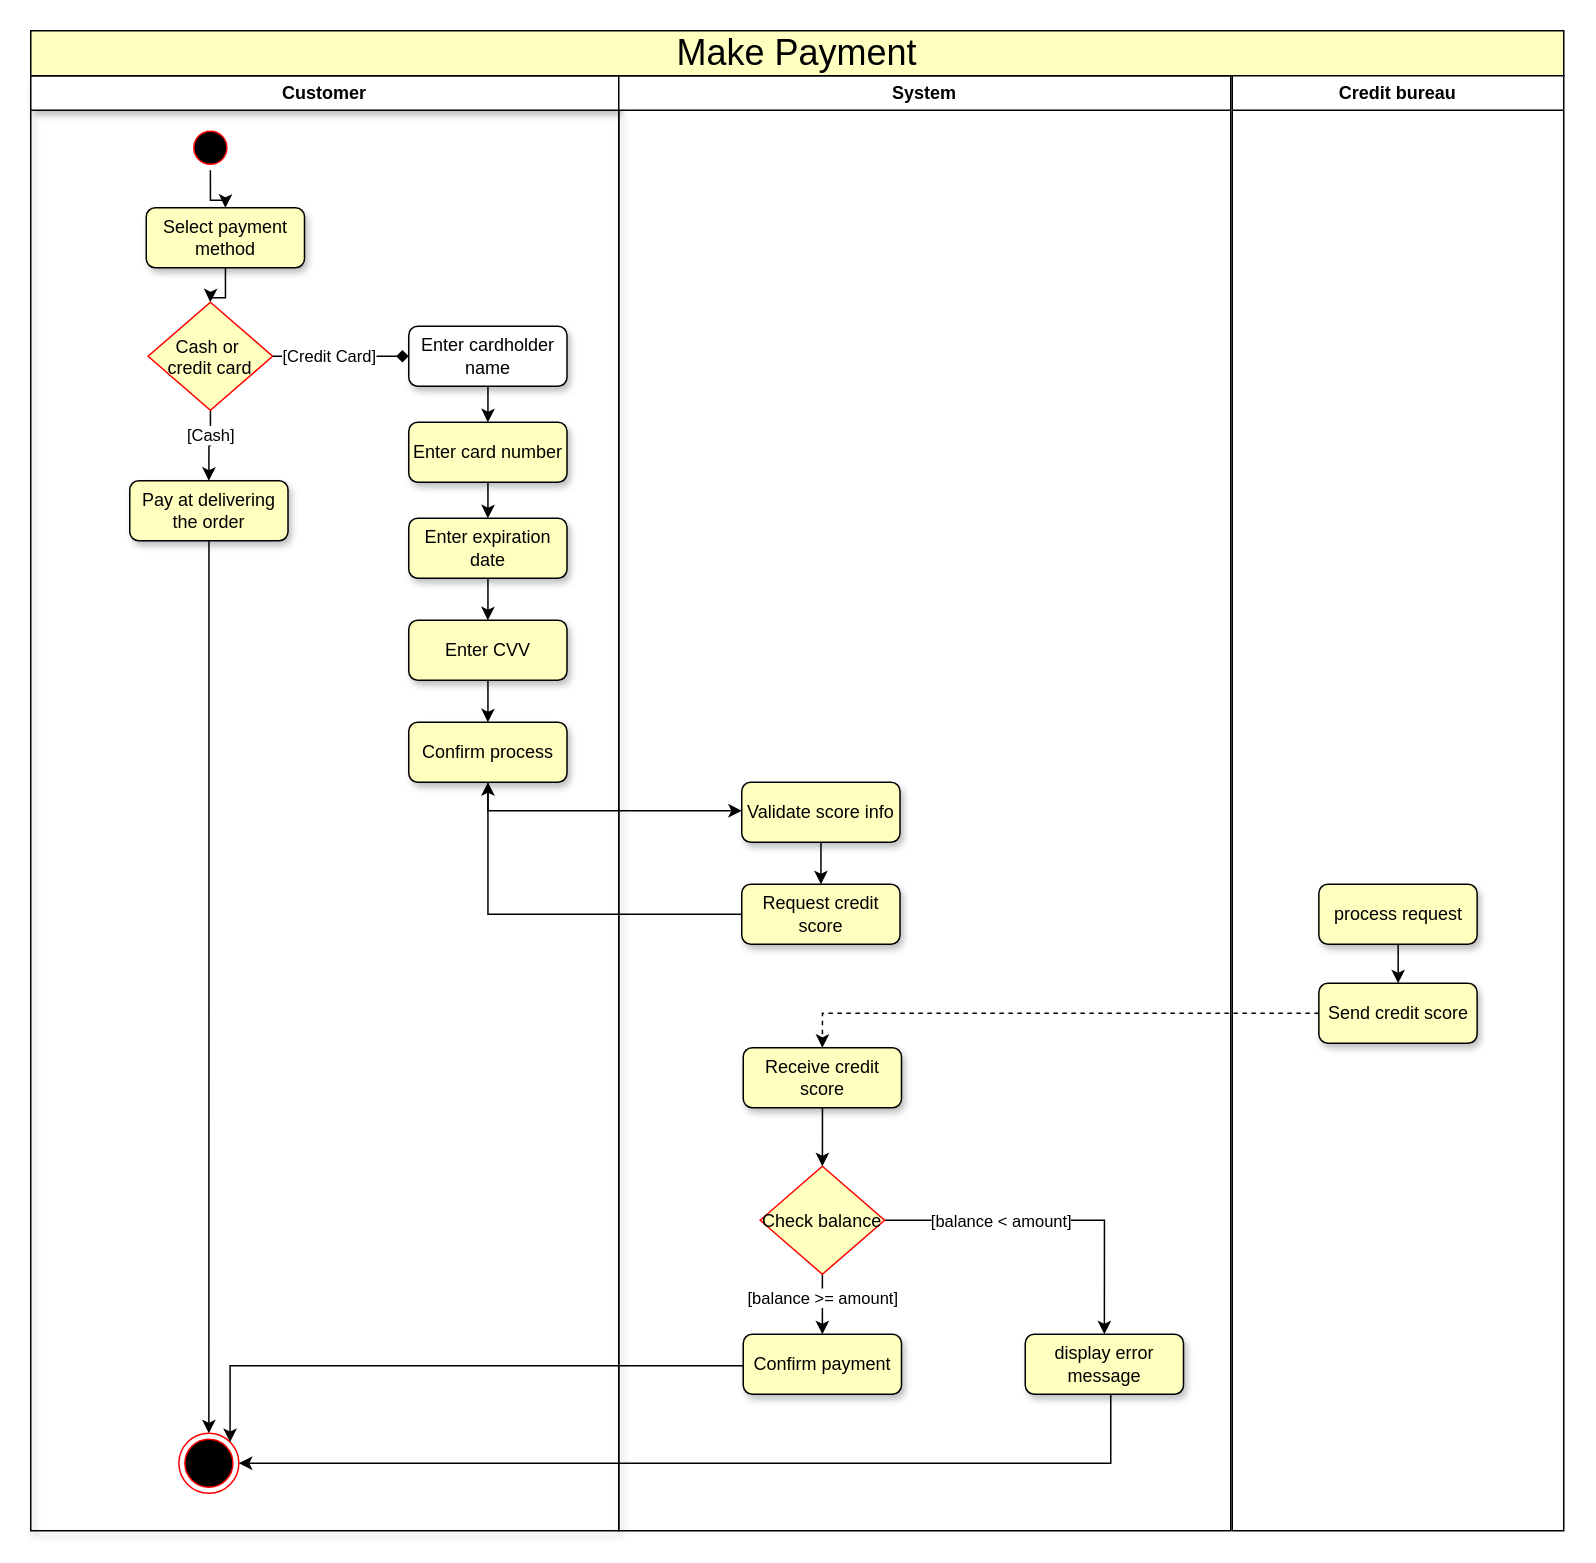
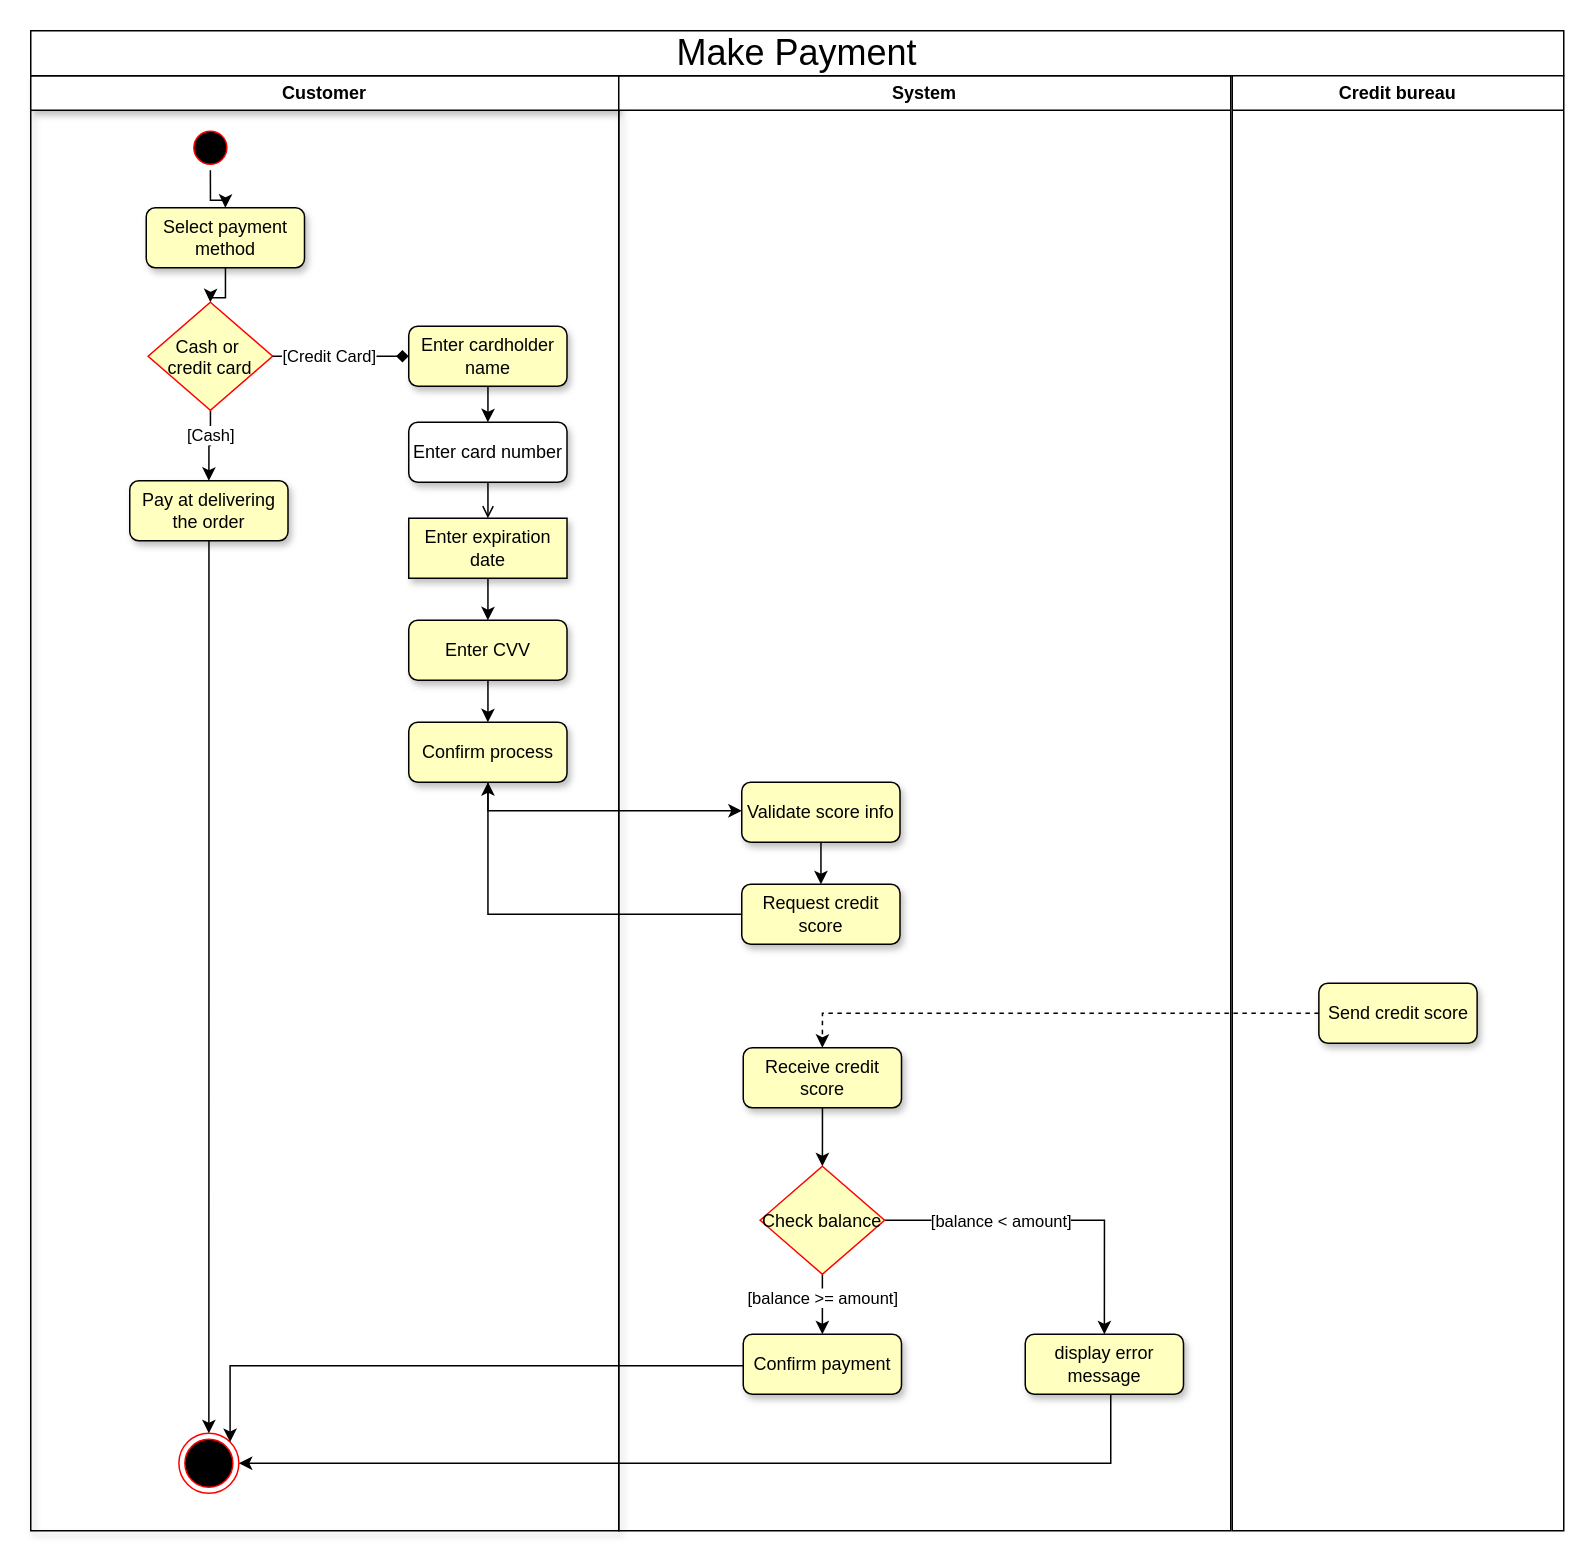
node "Make Payment": fillcolor #ffffc0 -> #ffffff
node "Enter cardholder name": fillcolor #ffffff -> #ffffc0
node "Enter card number": fillcolor #ffffc0 -> #ffffff
edge "Enter card number" -> "Enter expiration date": arrowhead classic -> open
node "Enter expiration date": shape rounded rectangle -> rectangle
node "process request": removed
edge "process request" -> "Send credit score": removed
